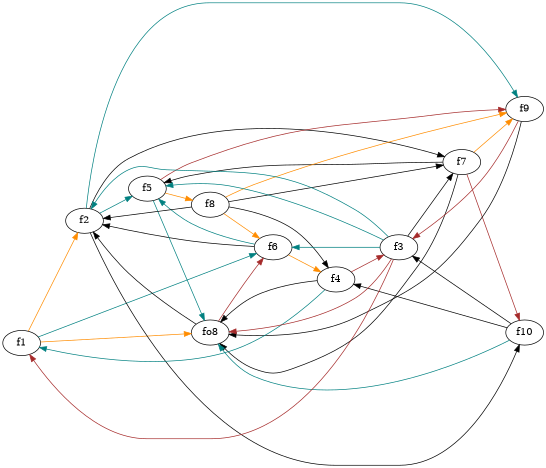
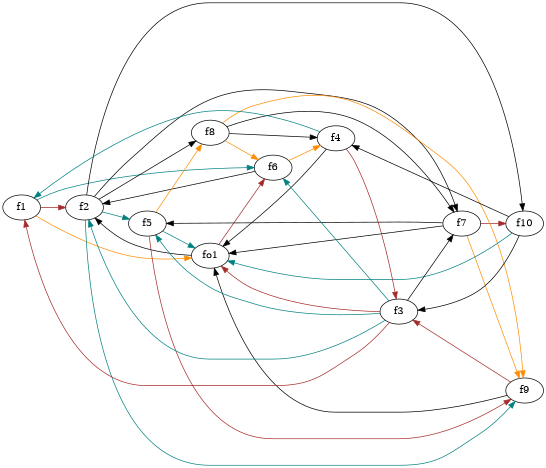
edge "f8" -> "f2": reversed
edge "f6" -> "f5": removed
edge "f1" -> "f2": color darkorange -> brown
node "fo8": label "fo8" -> "fo1"
